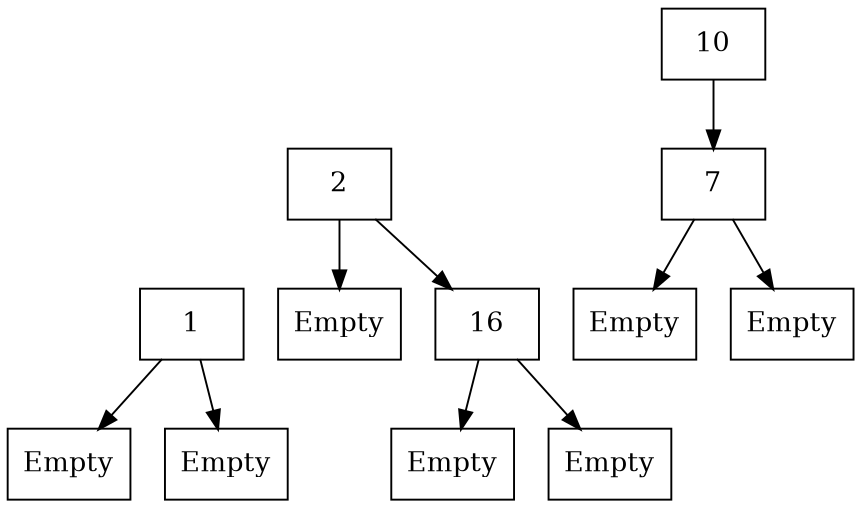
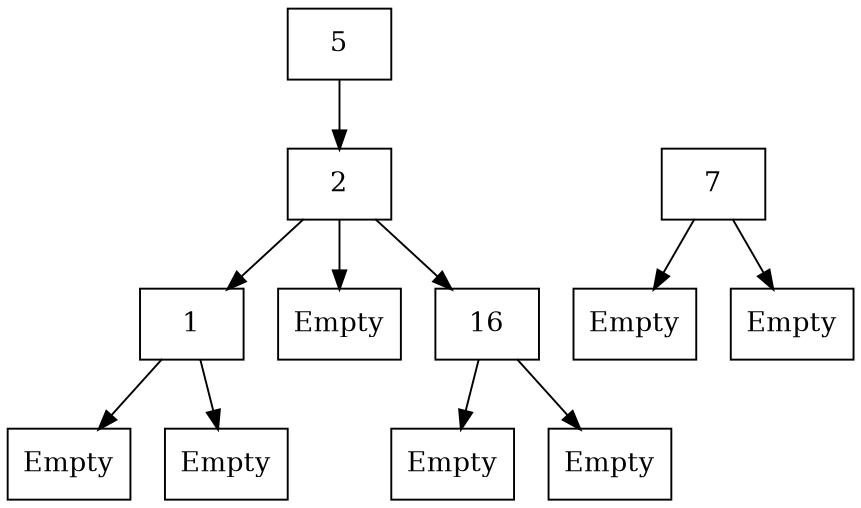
node "5": added
node "10": removed
edge "2" -> "1": added
